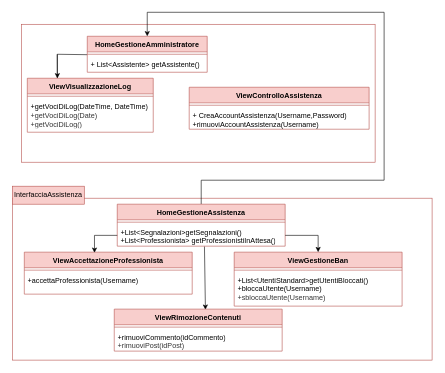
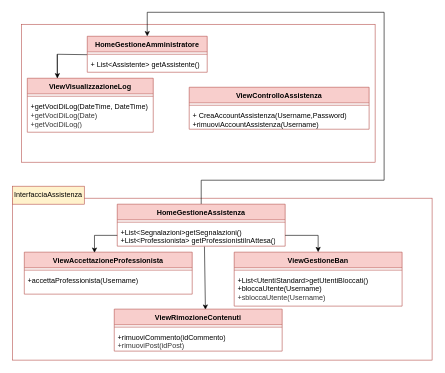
node "InterfacciaAssistenza": fillcolor #f8cecc -> #fff2cc
